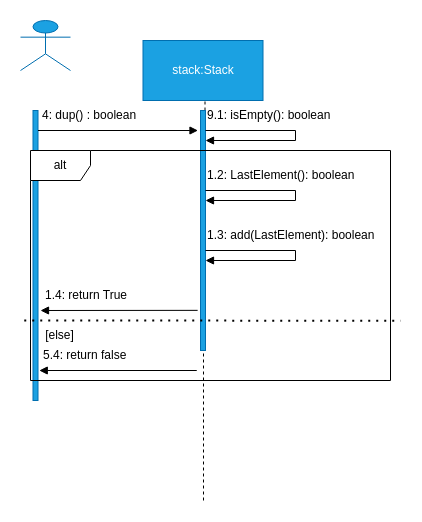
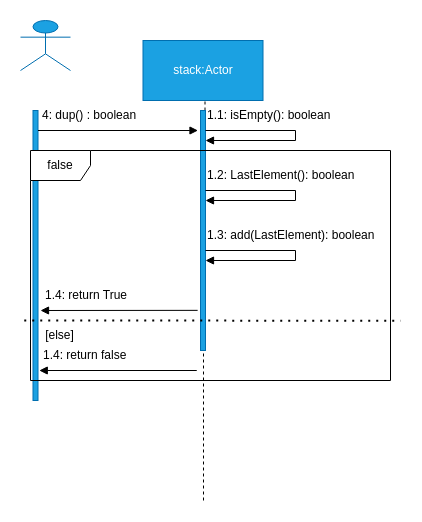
node "stack:Stack": label "stack:Stack" -> "stack:Actor"
node "9.1: isEmpty(): boolean": label "9.1: isEmpty(): boolean" -> "1.1: isEmpty(): boolean"
node "alt": label "alt" -> "false"
node "5.4: return false": label "5.4: return false" -> "1.4: return false"
